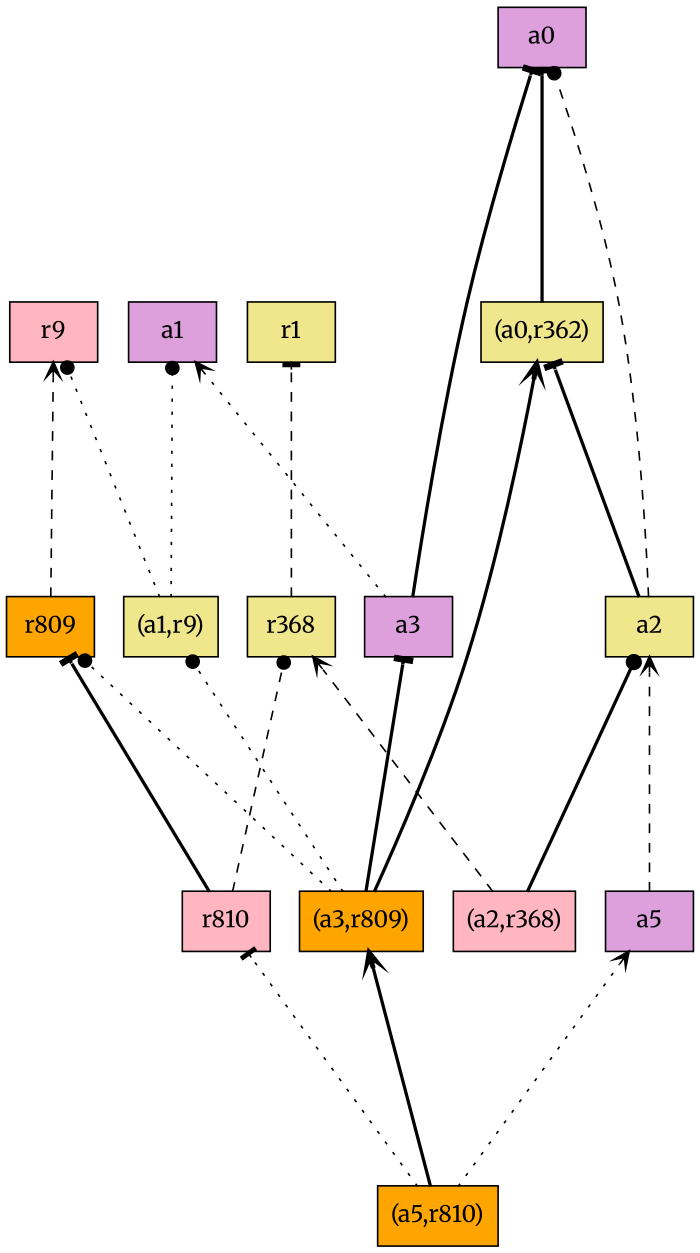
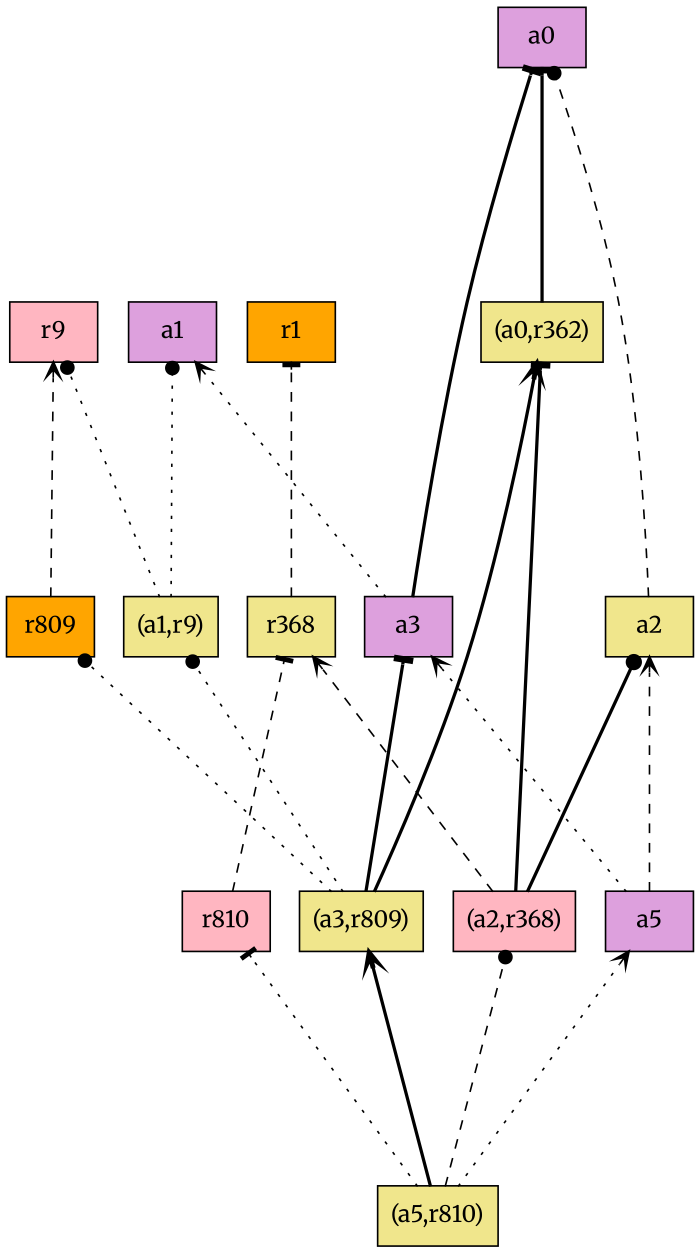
node "r1": fillcolor khaki -> orange
edge "a2" -> "(a0,r362)": now "(a2,r368)" -> "(a0,r362)"
edge "r810" -> "r809": removed
edge "a5" -> "a3": added
edge "r810" -> "r368": arrowhead dot -> tee
node "(a3,r809)": fillcolor orange -> khaki
edge "(a5,r810)" -> "(a2,r368)": added
node "(a5,r810)": fillcolor orange -> khaki
